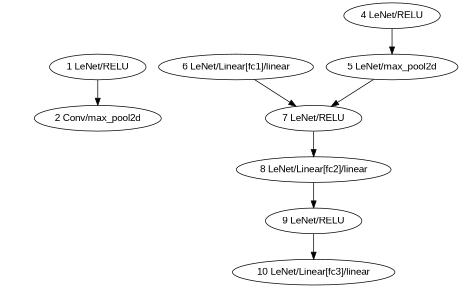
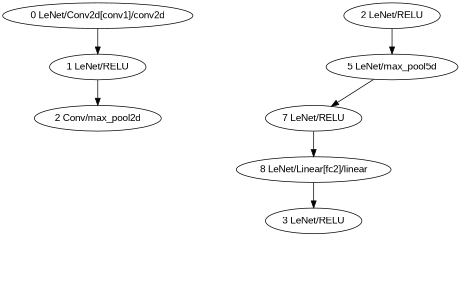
node "0 LeNet/Conv2d[conv1]/conv2d": added
node "4 LeNet/RELU": label "4 LeNet/RELU" -> "2 LeNet/RELU"
node "6 LeNet/Linear[fc1]/linear": removed
node "5 LeNet/max_pool2d": label "5 LeNet/max_pool2d" -> "5 LeNet/max_pool5d"
node "9 LeNet/RELU": label "9 LeNet/RELU" -> "3 LeNet/RELU"
node "10 LeNet/Linear[fc3]/linear": removed
